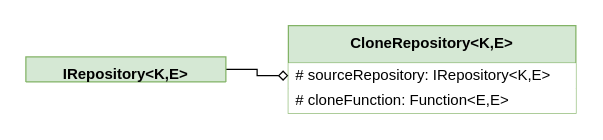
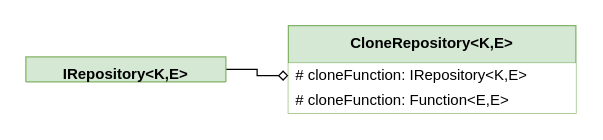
node "# sourceRepository: IRepository<K,E>": label "# sourceRepository: IRepository<K,E>" -> "# cloneFunction: IRepository<K,E>"
